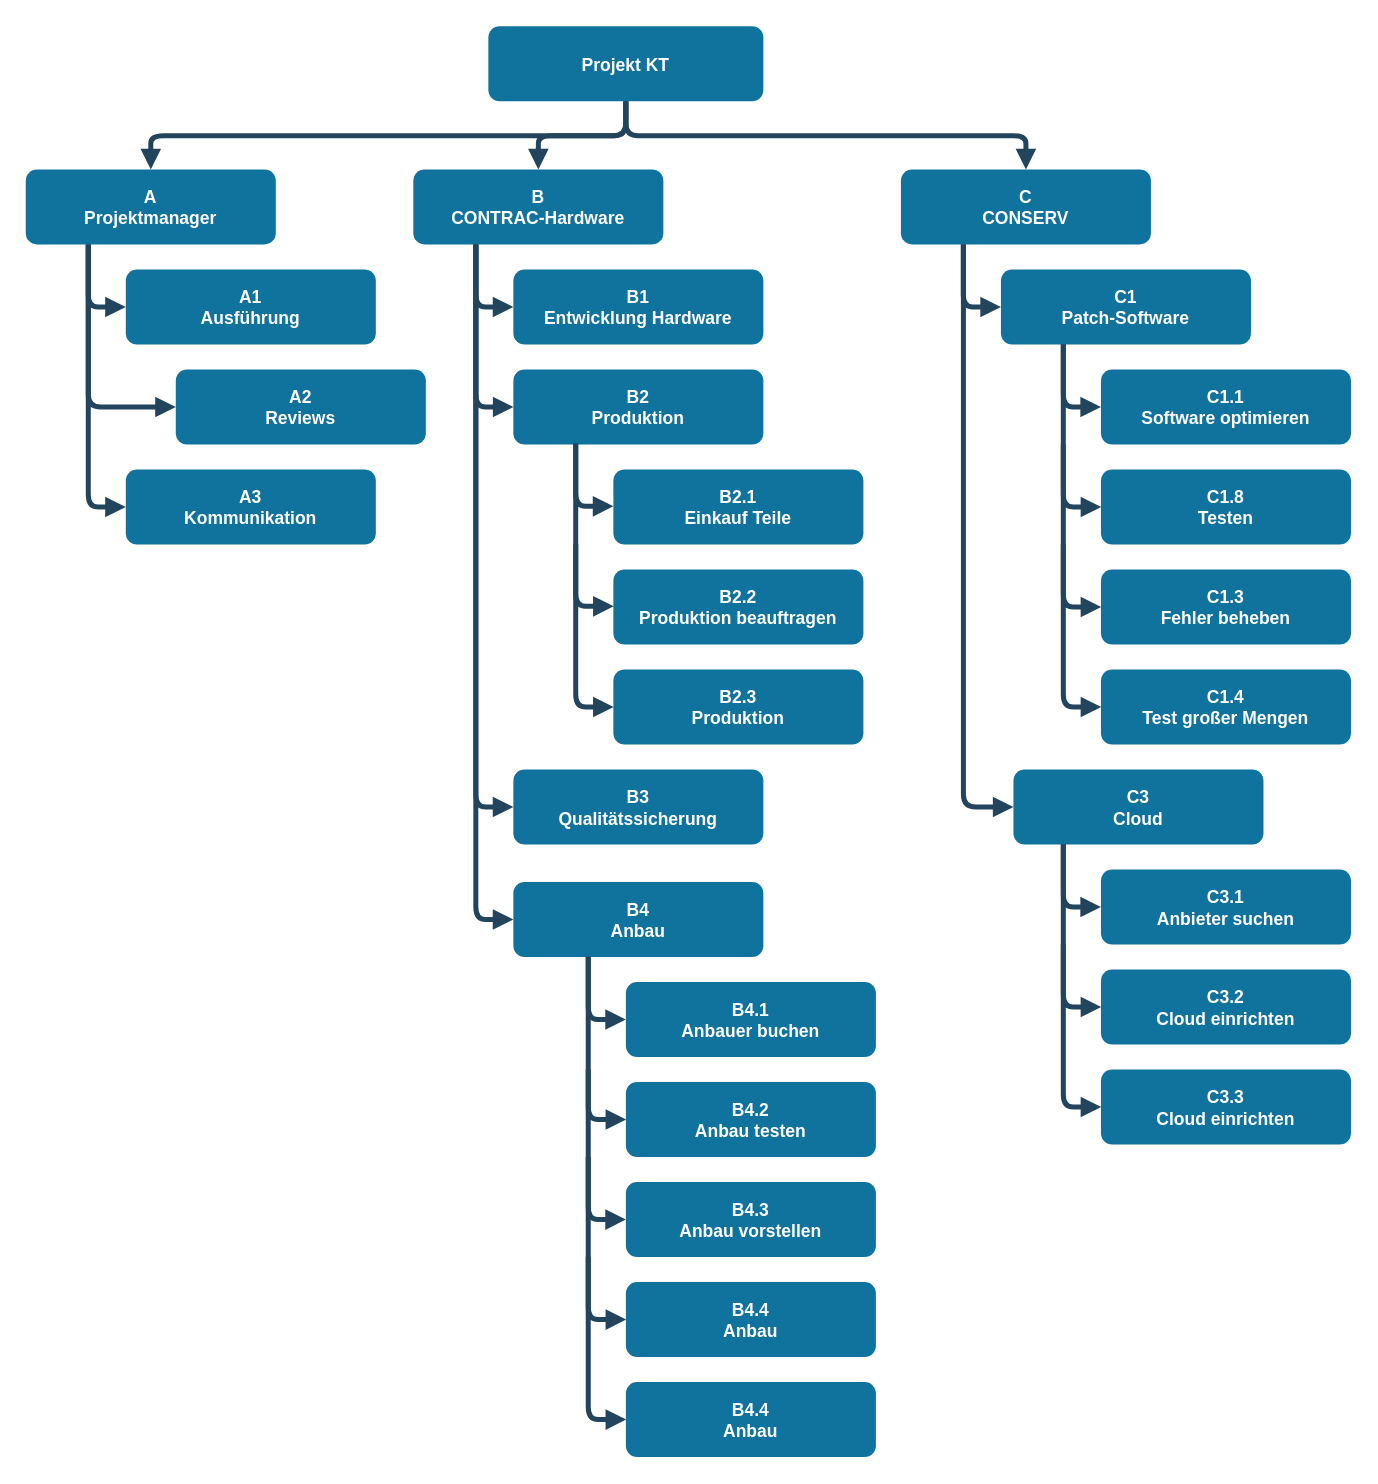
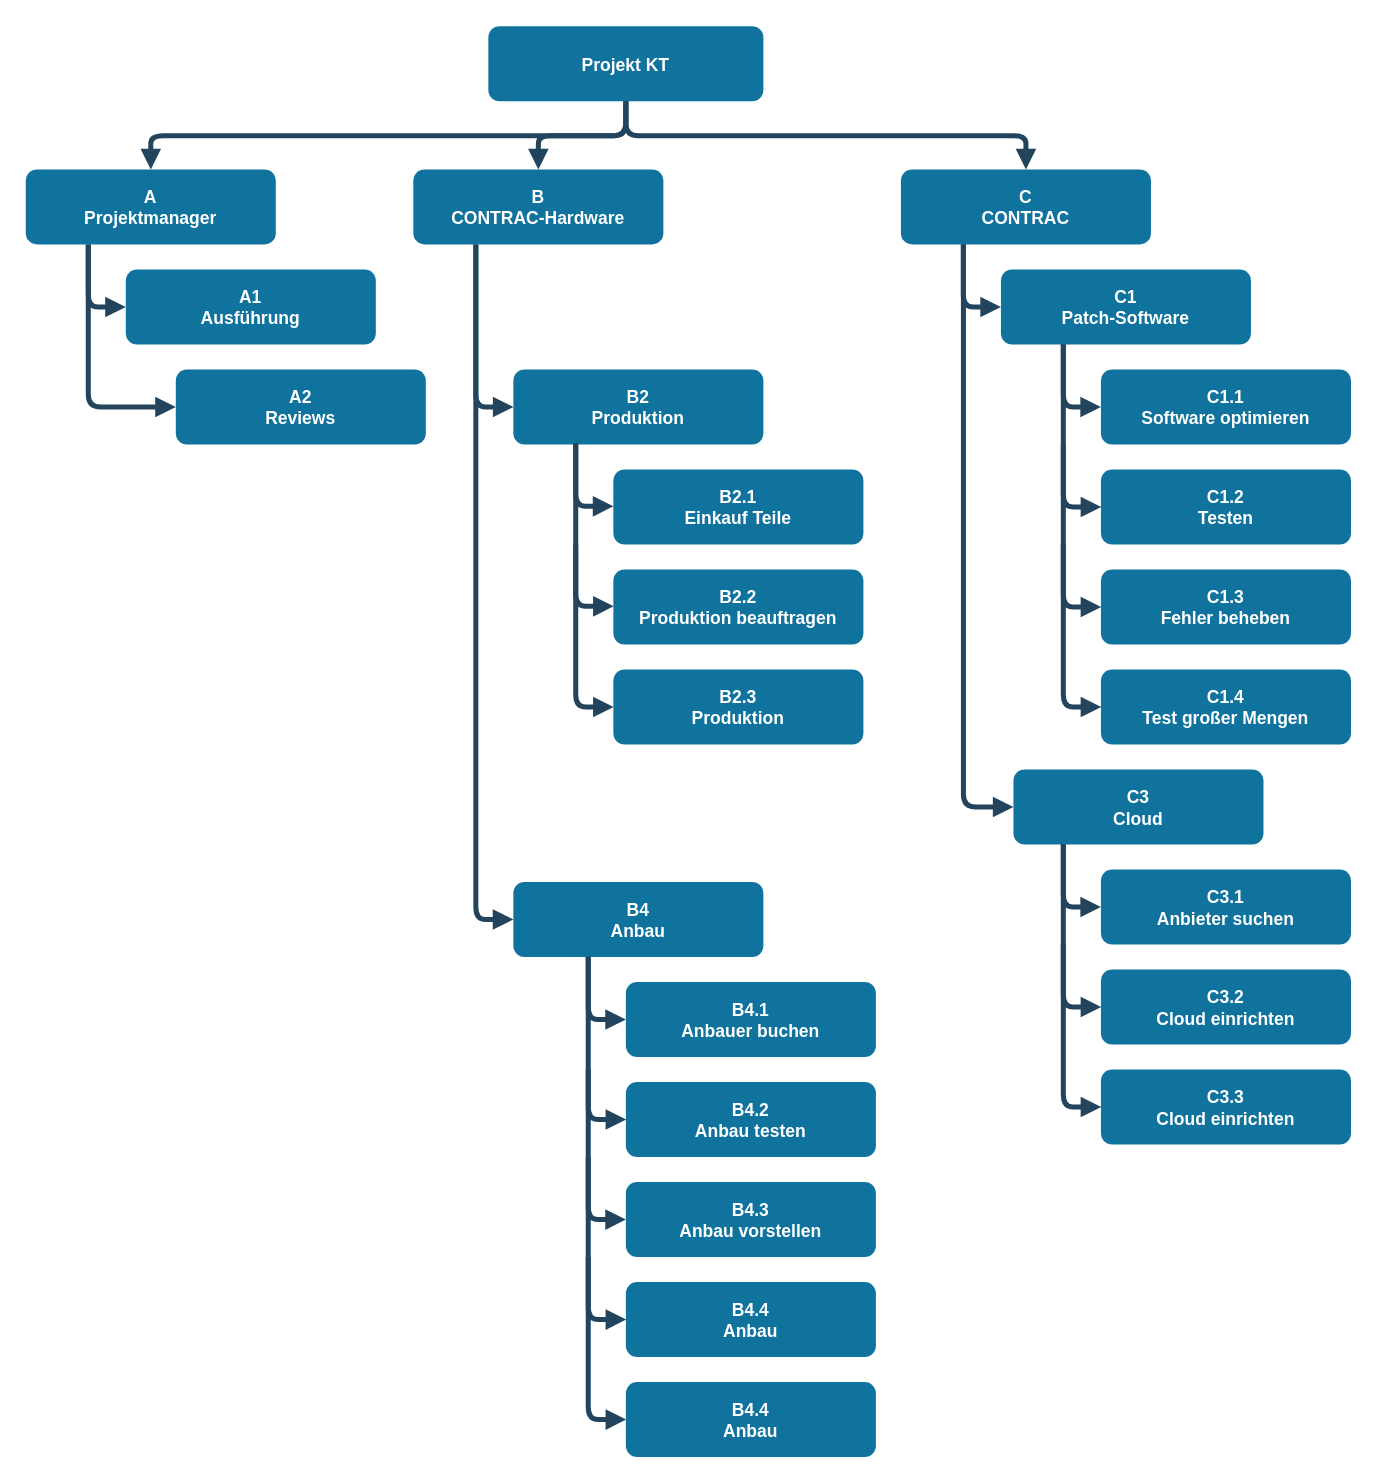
node "C CONSERV": label "C CONSERV" -> "C CONTRAC"
edge "B CONTRAC-Hardware" -> "B1 Entwicklung Hardware": removed
node "B1 Entwicklung Hardware": removed
edge "A Projektmanager" -> "A3 Kommunikation": removed
node "C1.8 Testen": label "C1.8 Testen" -> "C1.2 Testen"
node "A3 Kommunikation": removed
edge "B CONTRAC-Hardware" -> "B3 Qualitätssicherung": removed
node "B3 Qualitätssicherung": removed
